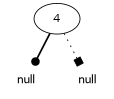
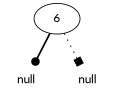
node "4": label "4" -> "6"
